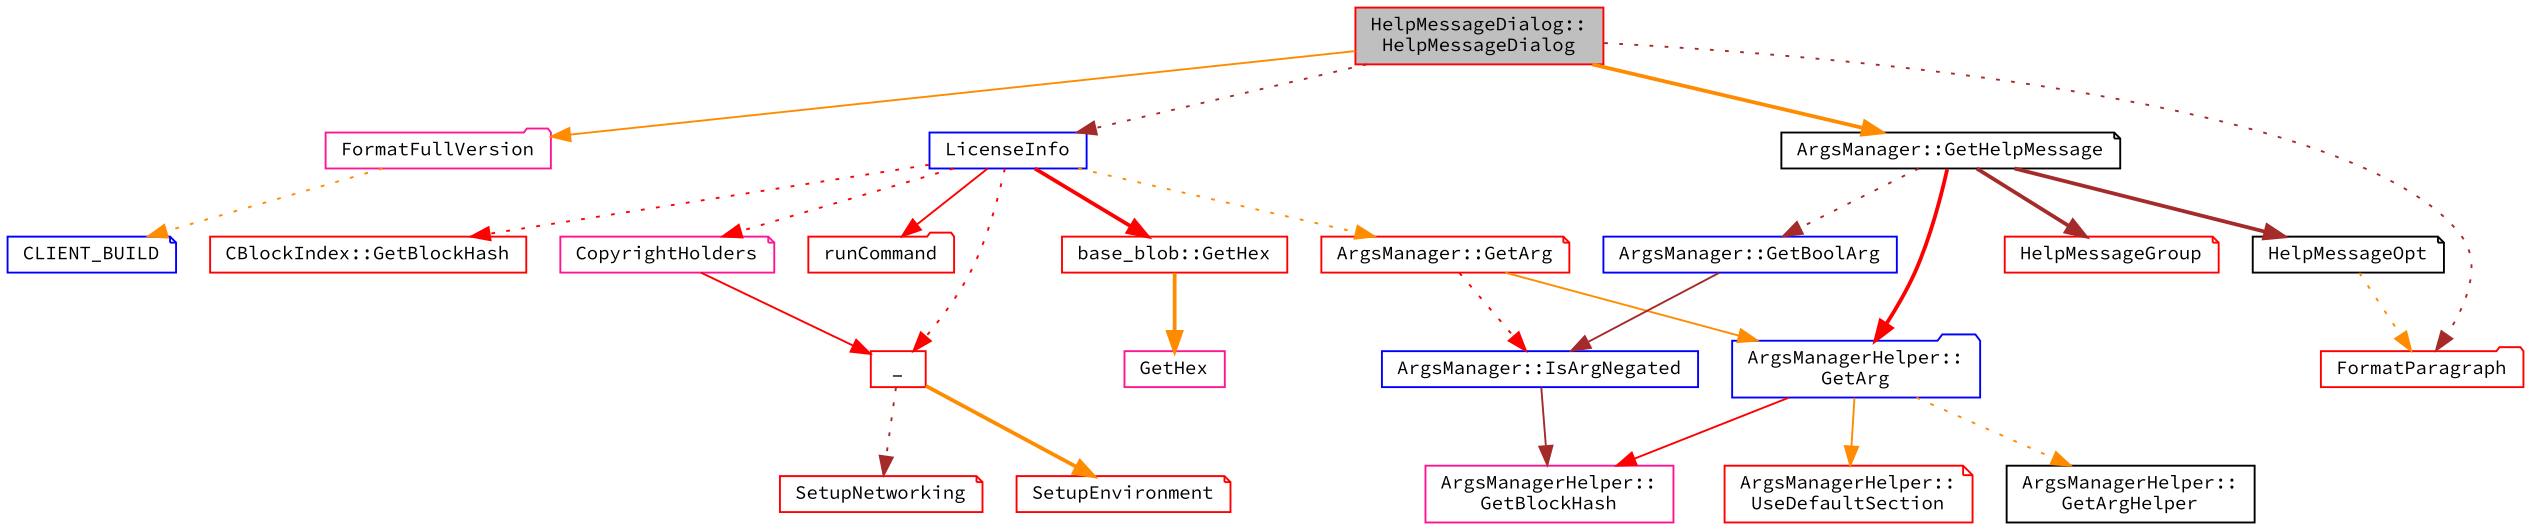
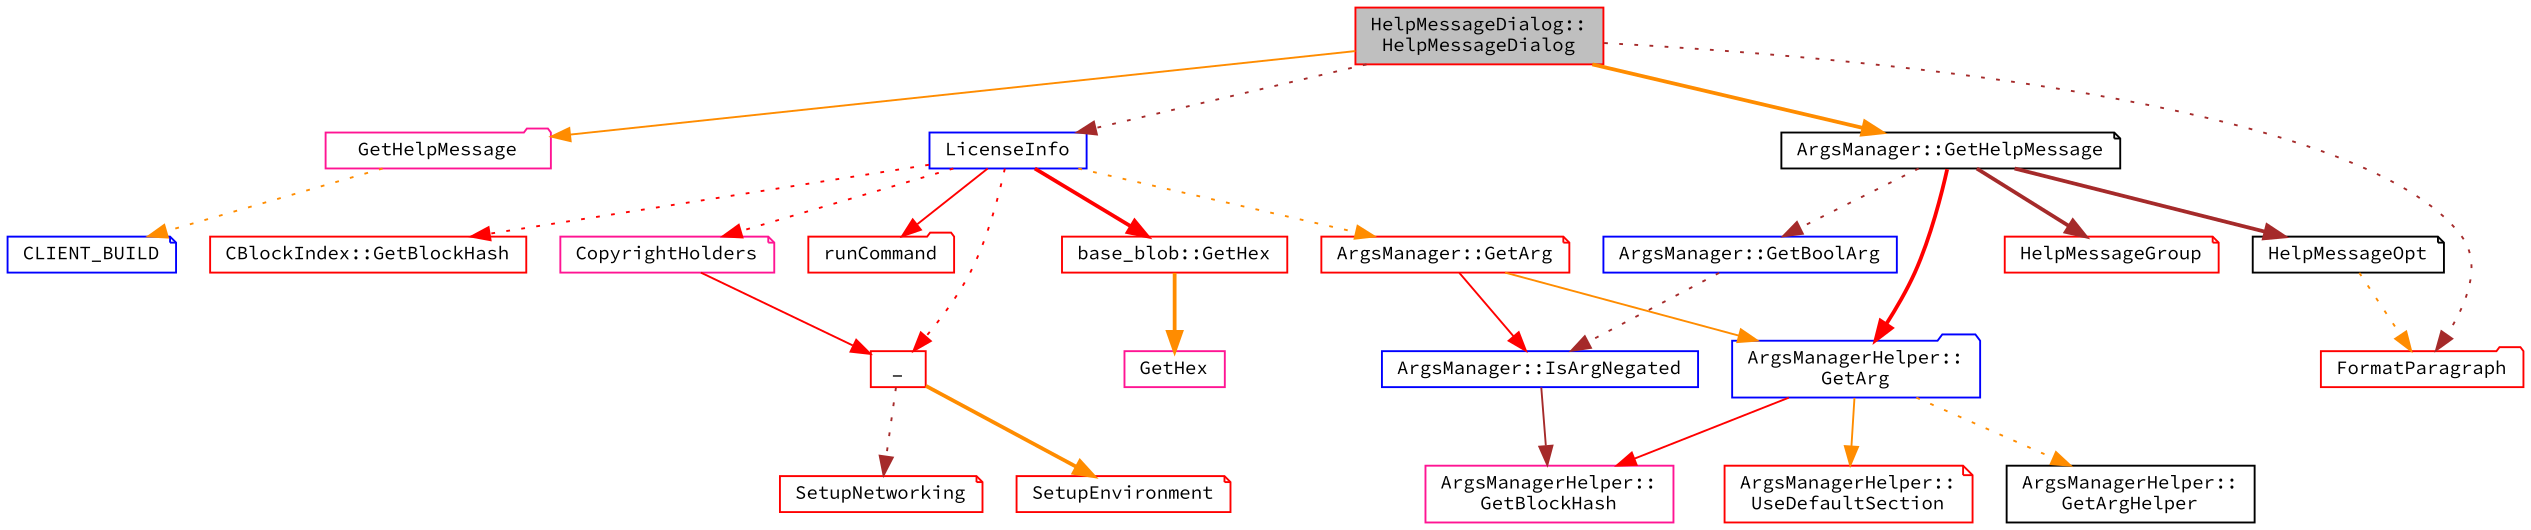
node "FormatFullVersion": label "FormatFullVersion" -> "GetHelpMessage"
edge "ArgsManager::GetBoolArg" -> "ArgsManager::IsArgNegated": style solid -> dotted
edge "ArgsManager::GetArg" -> "ArgsManager::IsArgNegated": style dotted -> solid
